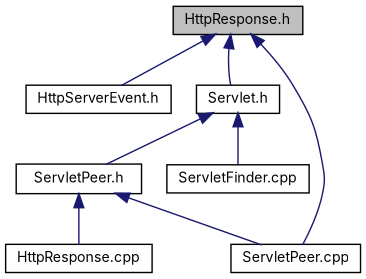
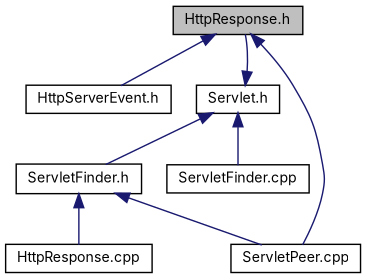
edge "Servlet.h" -> "HttpResponse.h": reversed
node "ServletPeer.h": label "ServletPeer.h" -> "ServletFinder.h"
